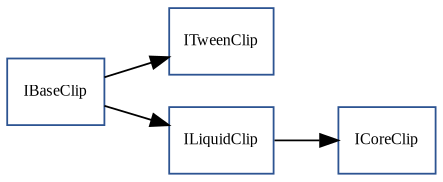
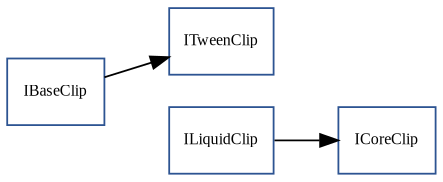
edge "IBaseClip" -> "ILiquidClip": removed
